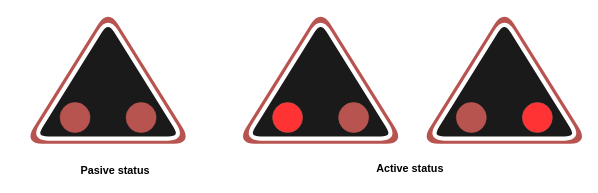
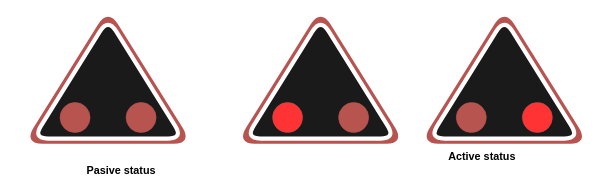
node "Active status": moved (410, 169) -> (482, 157)
node "Pasive status": moved (115, 171) -> (121, 171)
